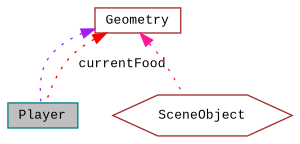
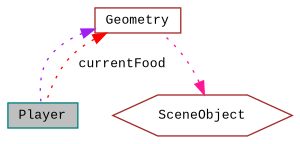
edge "SceneObject" -> "Geometry": reversed
